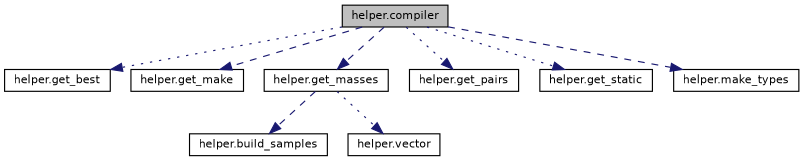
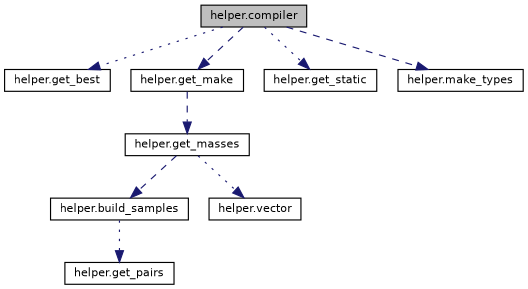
edge "helper.compiler" -> "helper.get_masses": now "helper.get_make" -> "helper.get_masses"
edge "helper.compiler" -> "helper.get_pairs": now "helper.build_samples" -> "helper.get_pairs"
